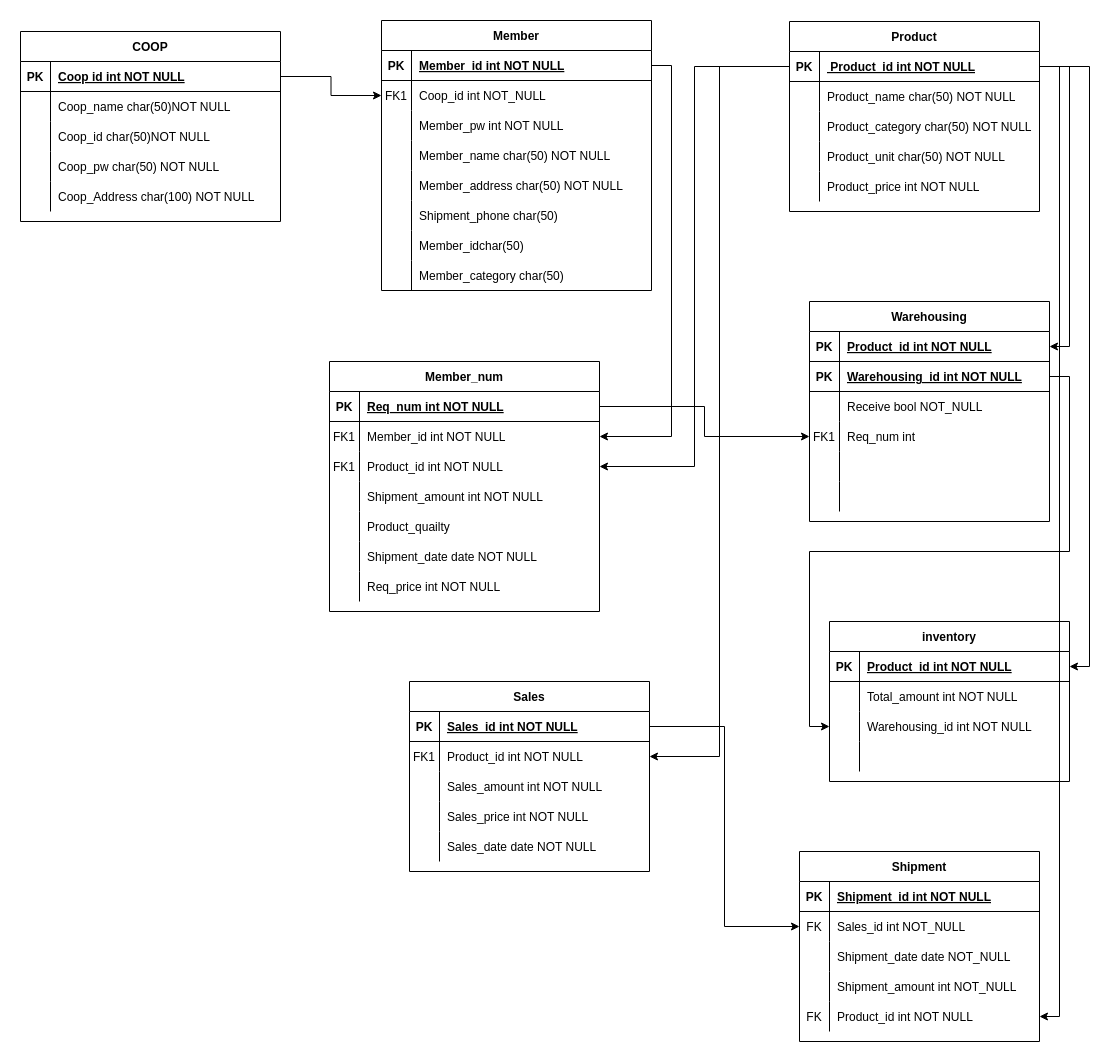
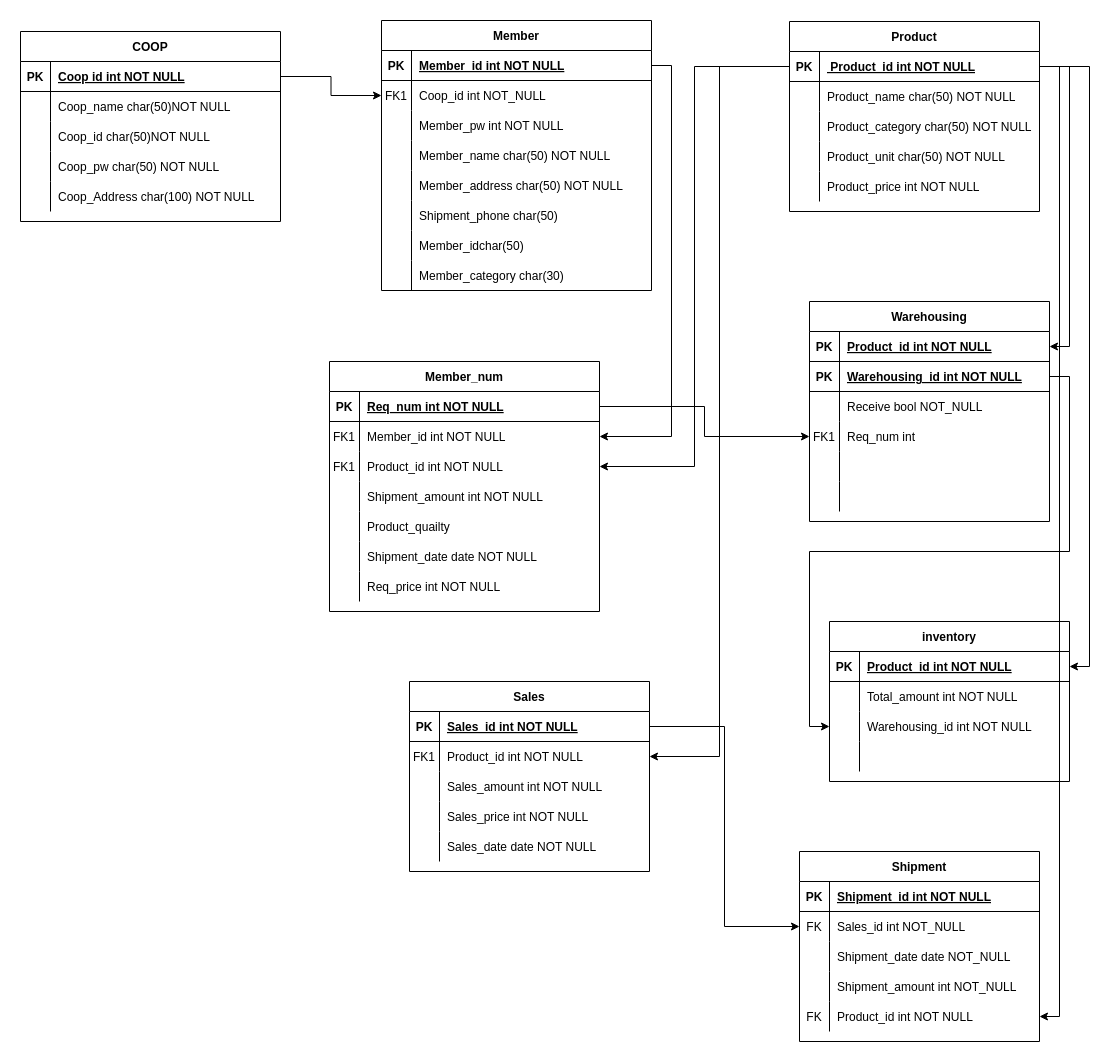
node "Member_category char(50)": label "Member_category char(50)" -> "Member_category char(30)"
